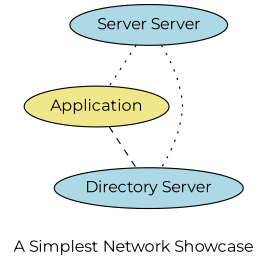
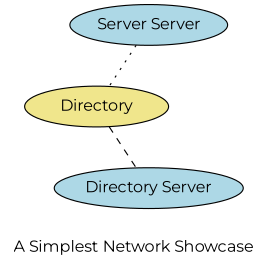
node "Application": label "Application" -> "Directory"
edge "Server Server" -- "Directory Server": removed
